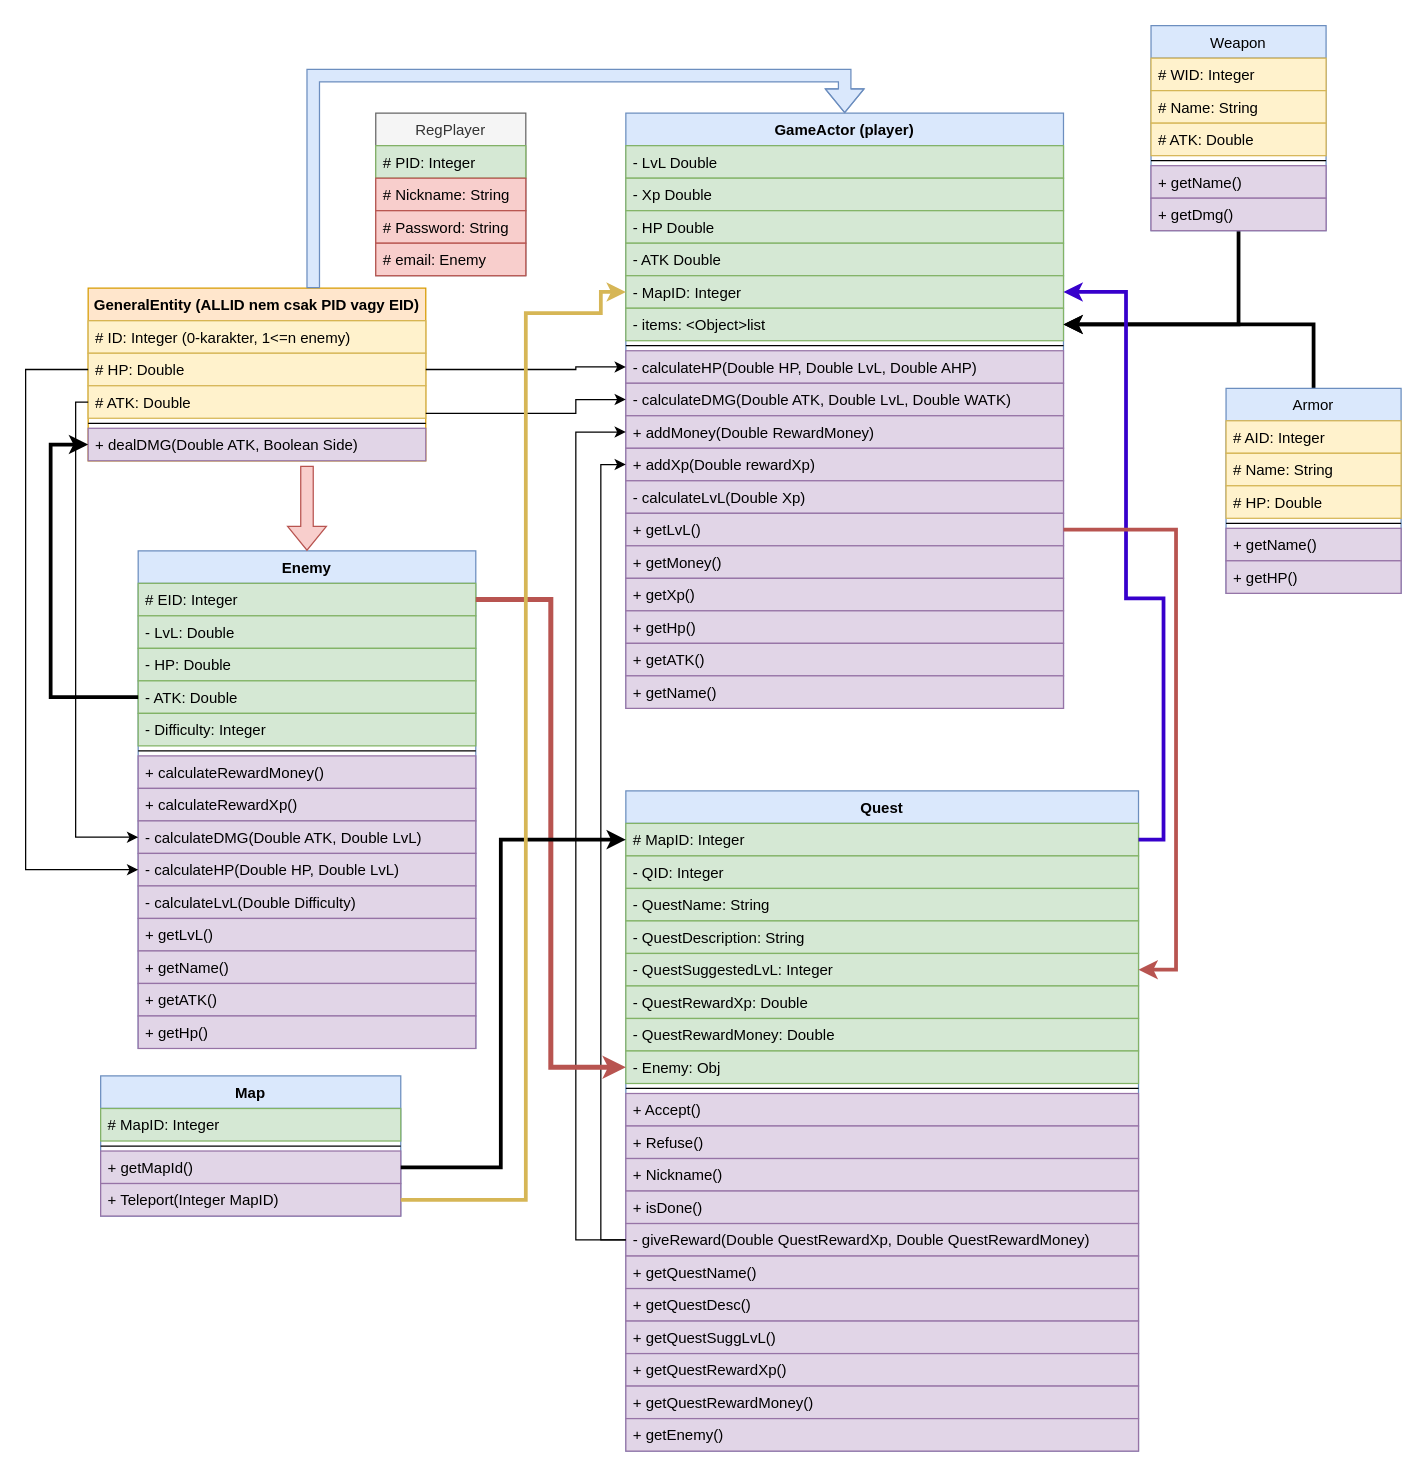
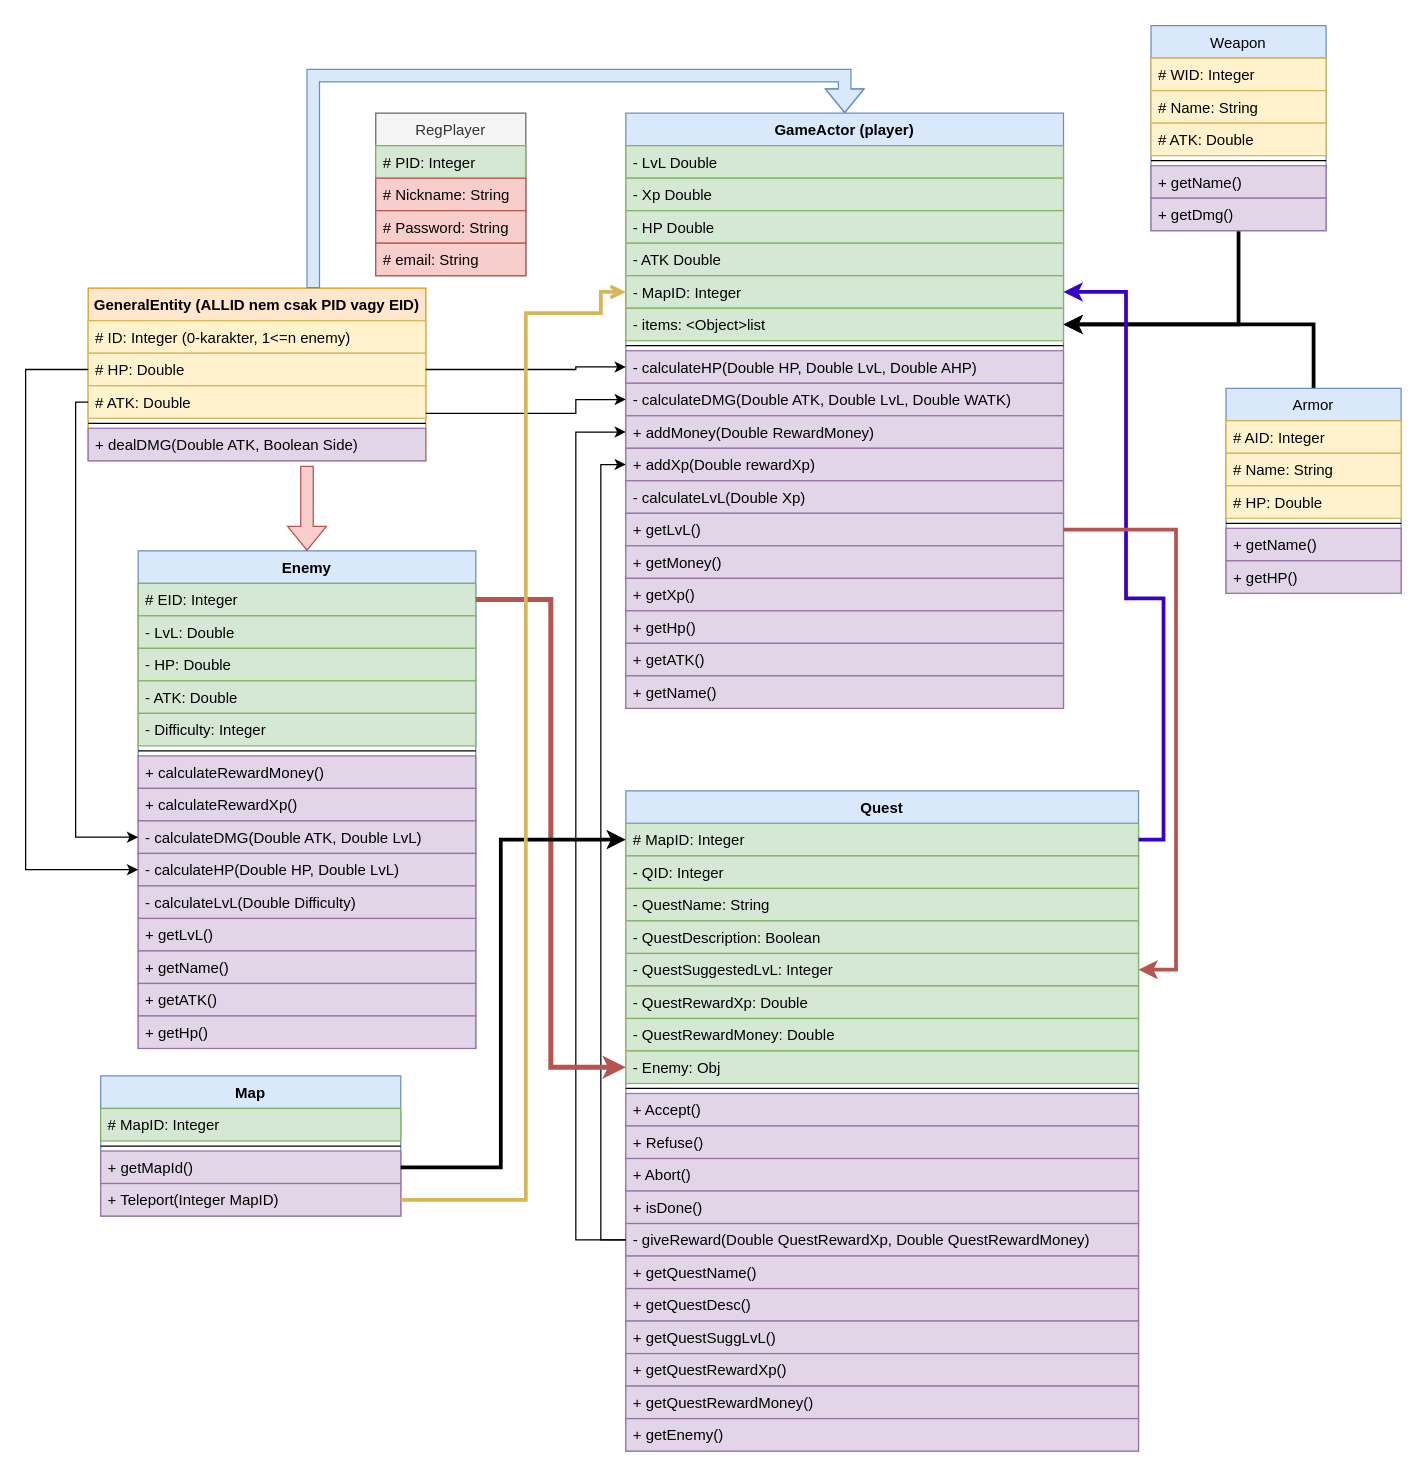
node "# email: Enemy": label "# email: Enemy" -> "# email: String"
edge "+ Teleport(Integer MapID)" -> "- MapID: Integer": arrowhead classic -> open
edge "- ATK: Double" -> "+ dealDMG(Double ATK, Boolean Side)": removed
node "- QuestDescription: String": label "- QuestDescription: String" -> "- QuestDescription: Boolean"
node "+ Nickname()": label "+ Nickname()" -> "+ Abort()"
